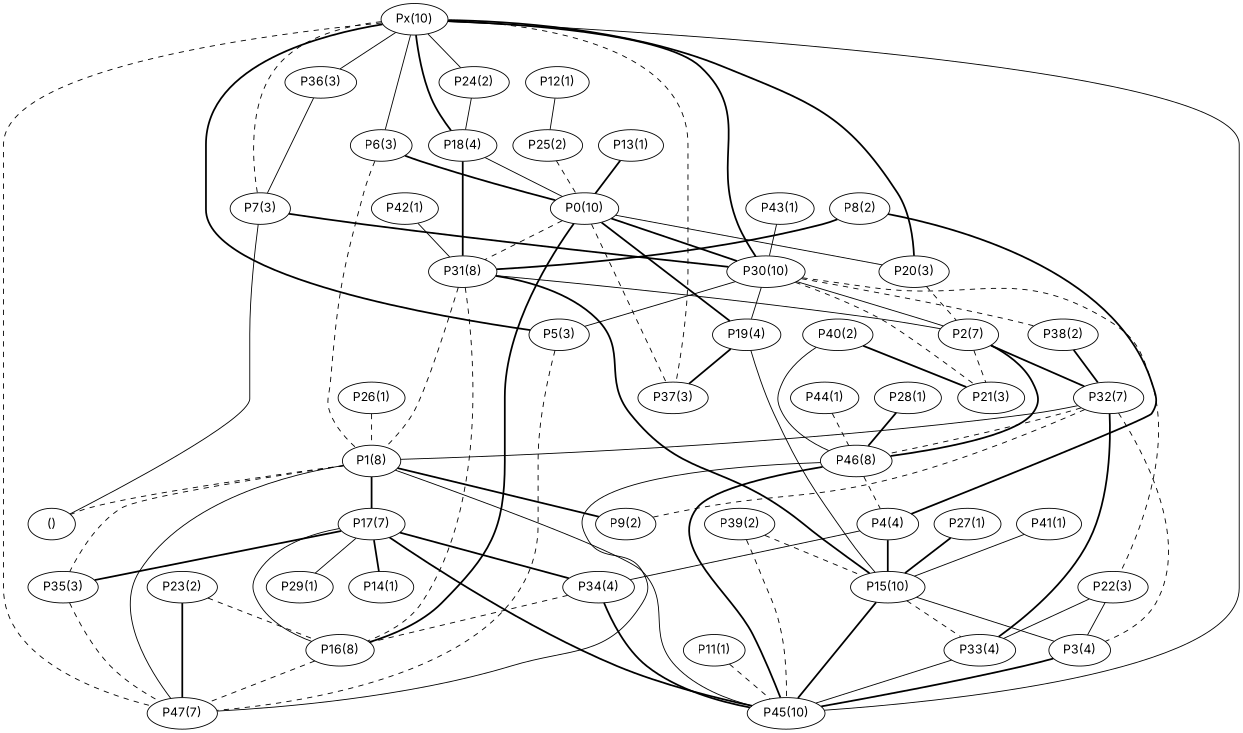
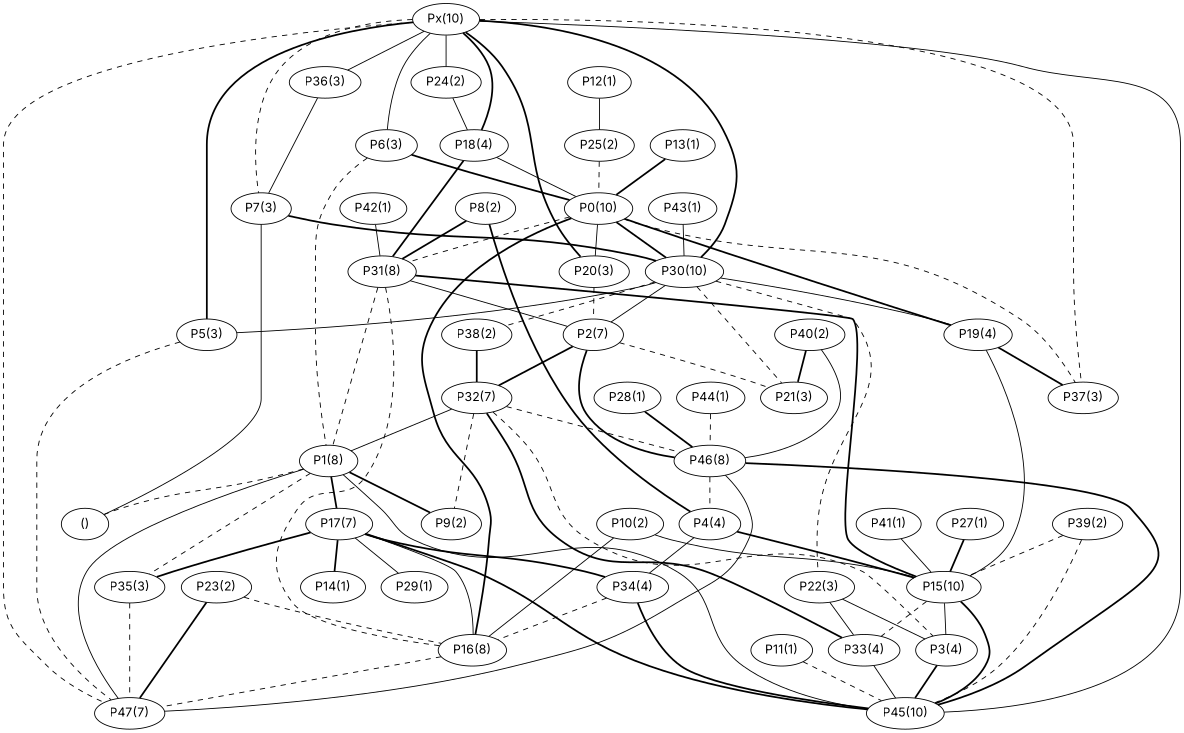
node "P26(1)": removed
node "P10(2)": added
